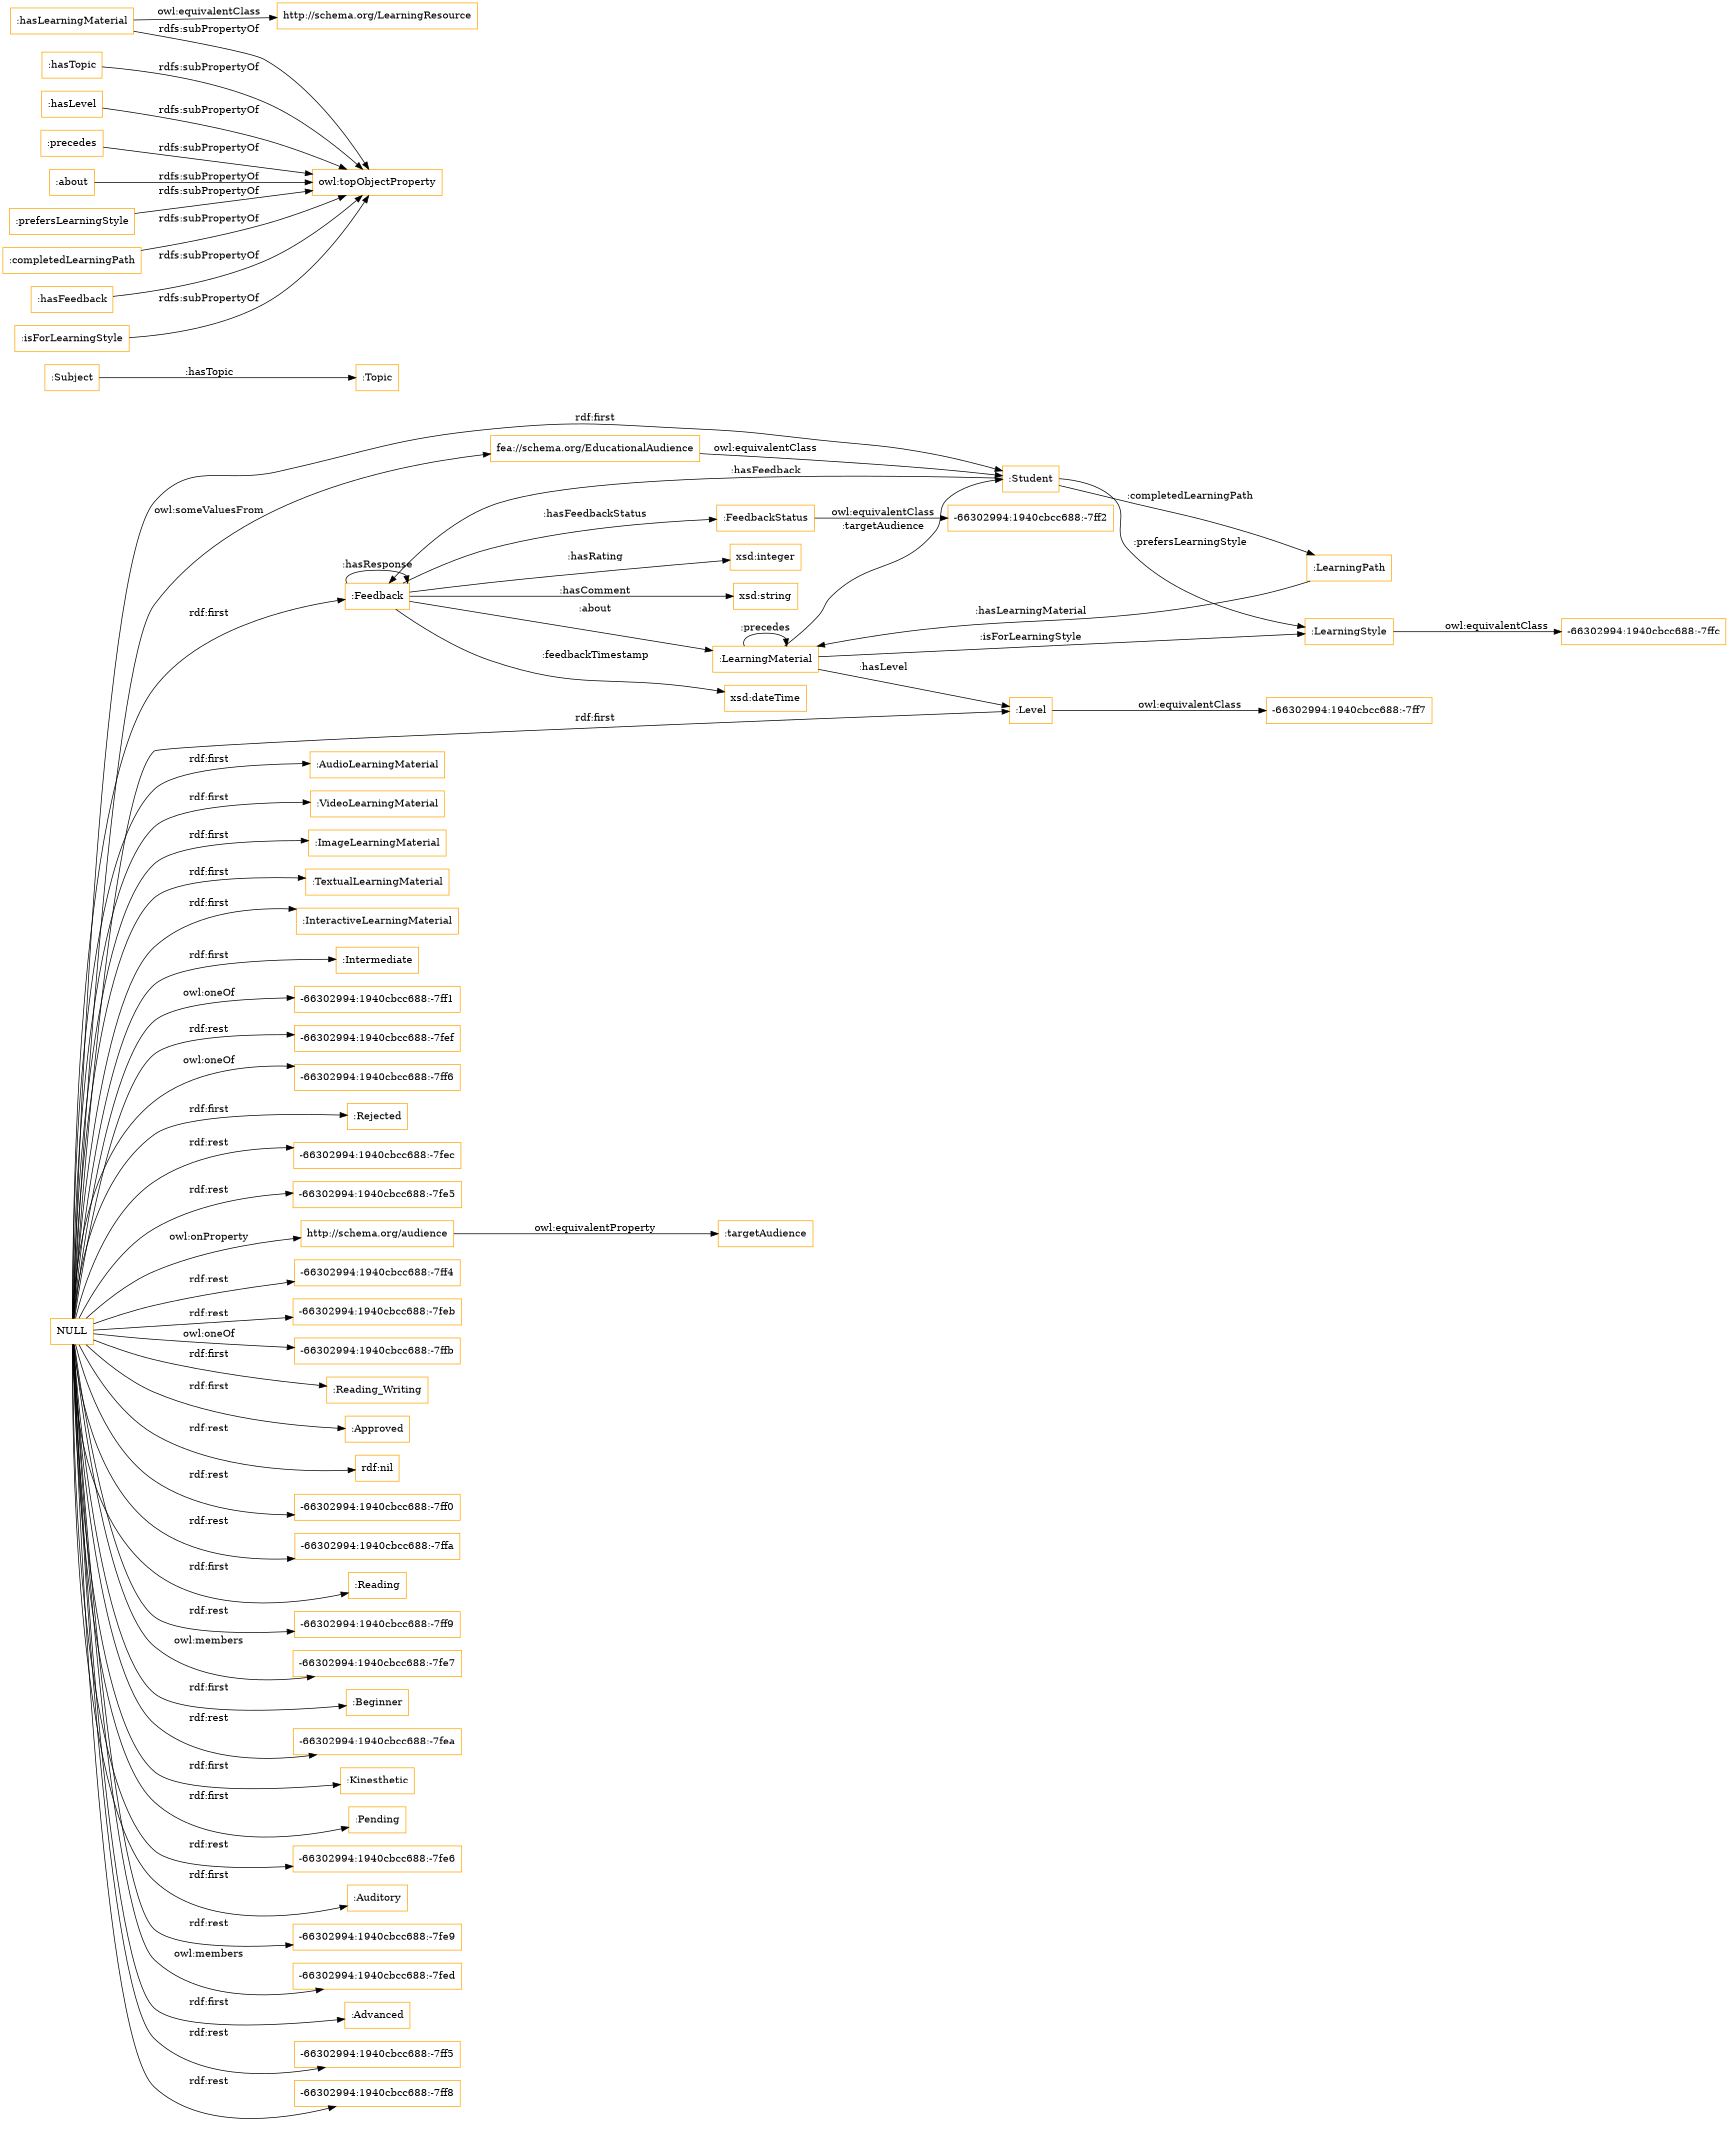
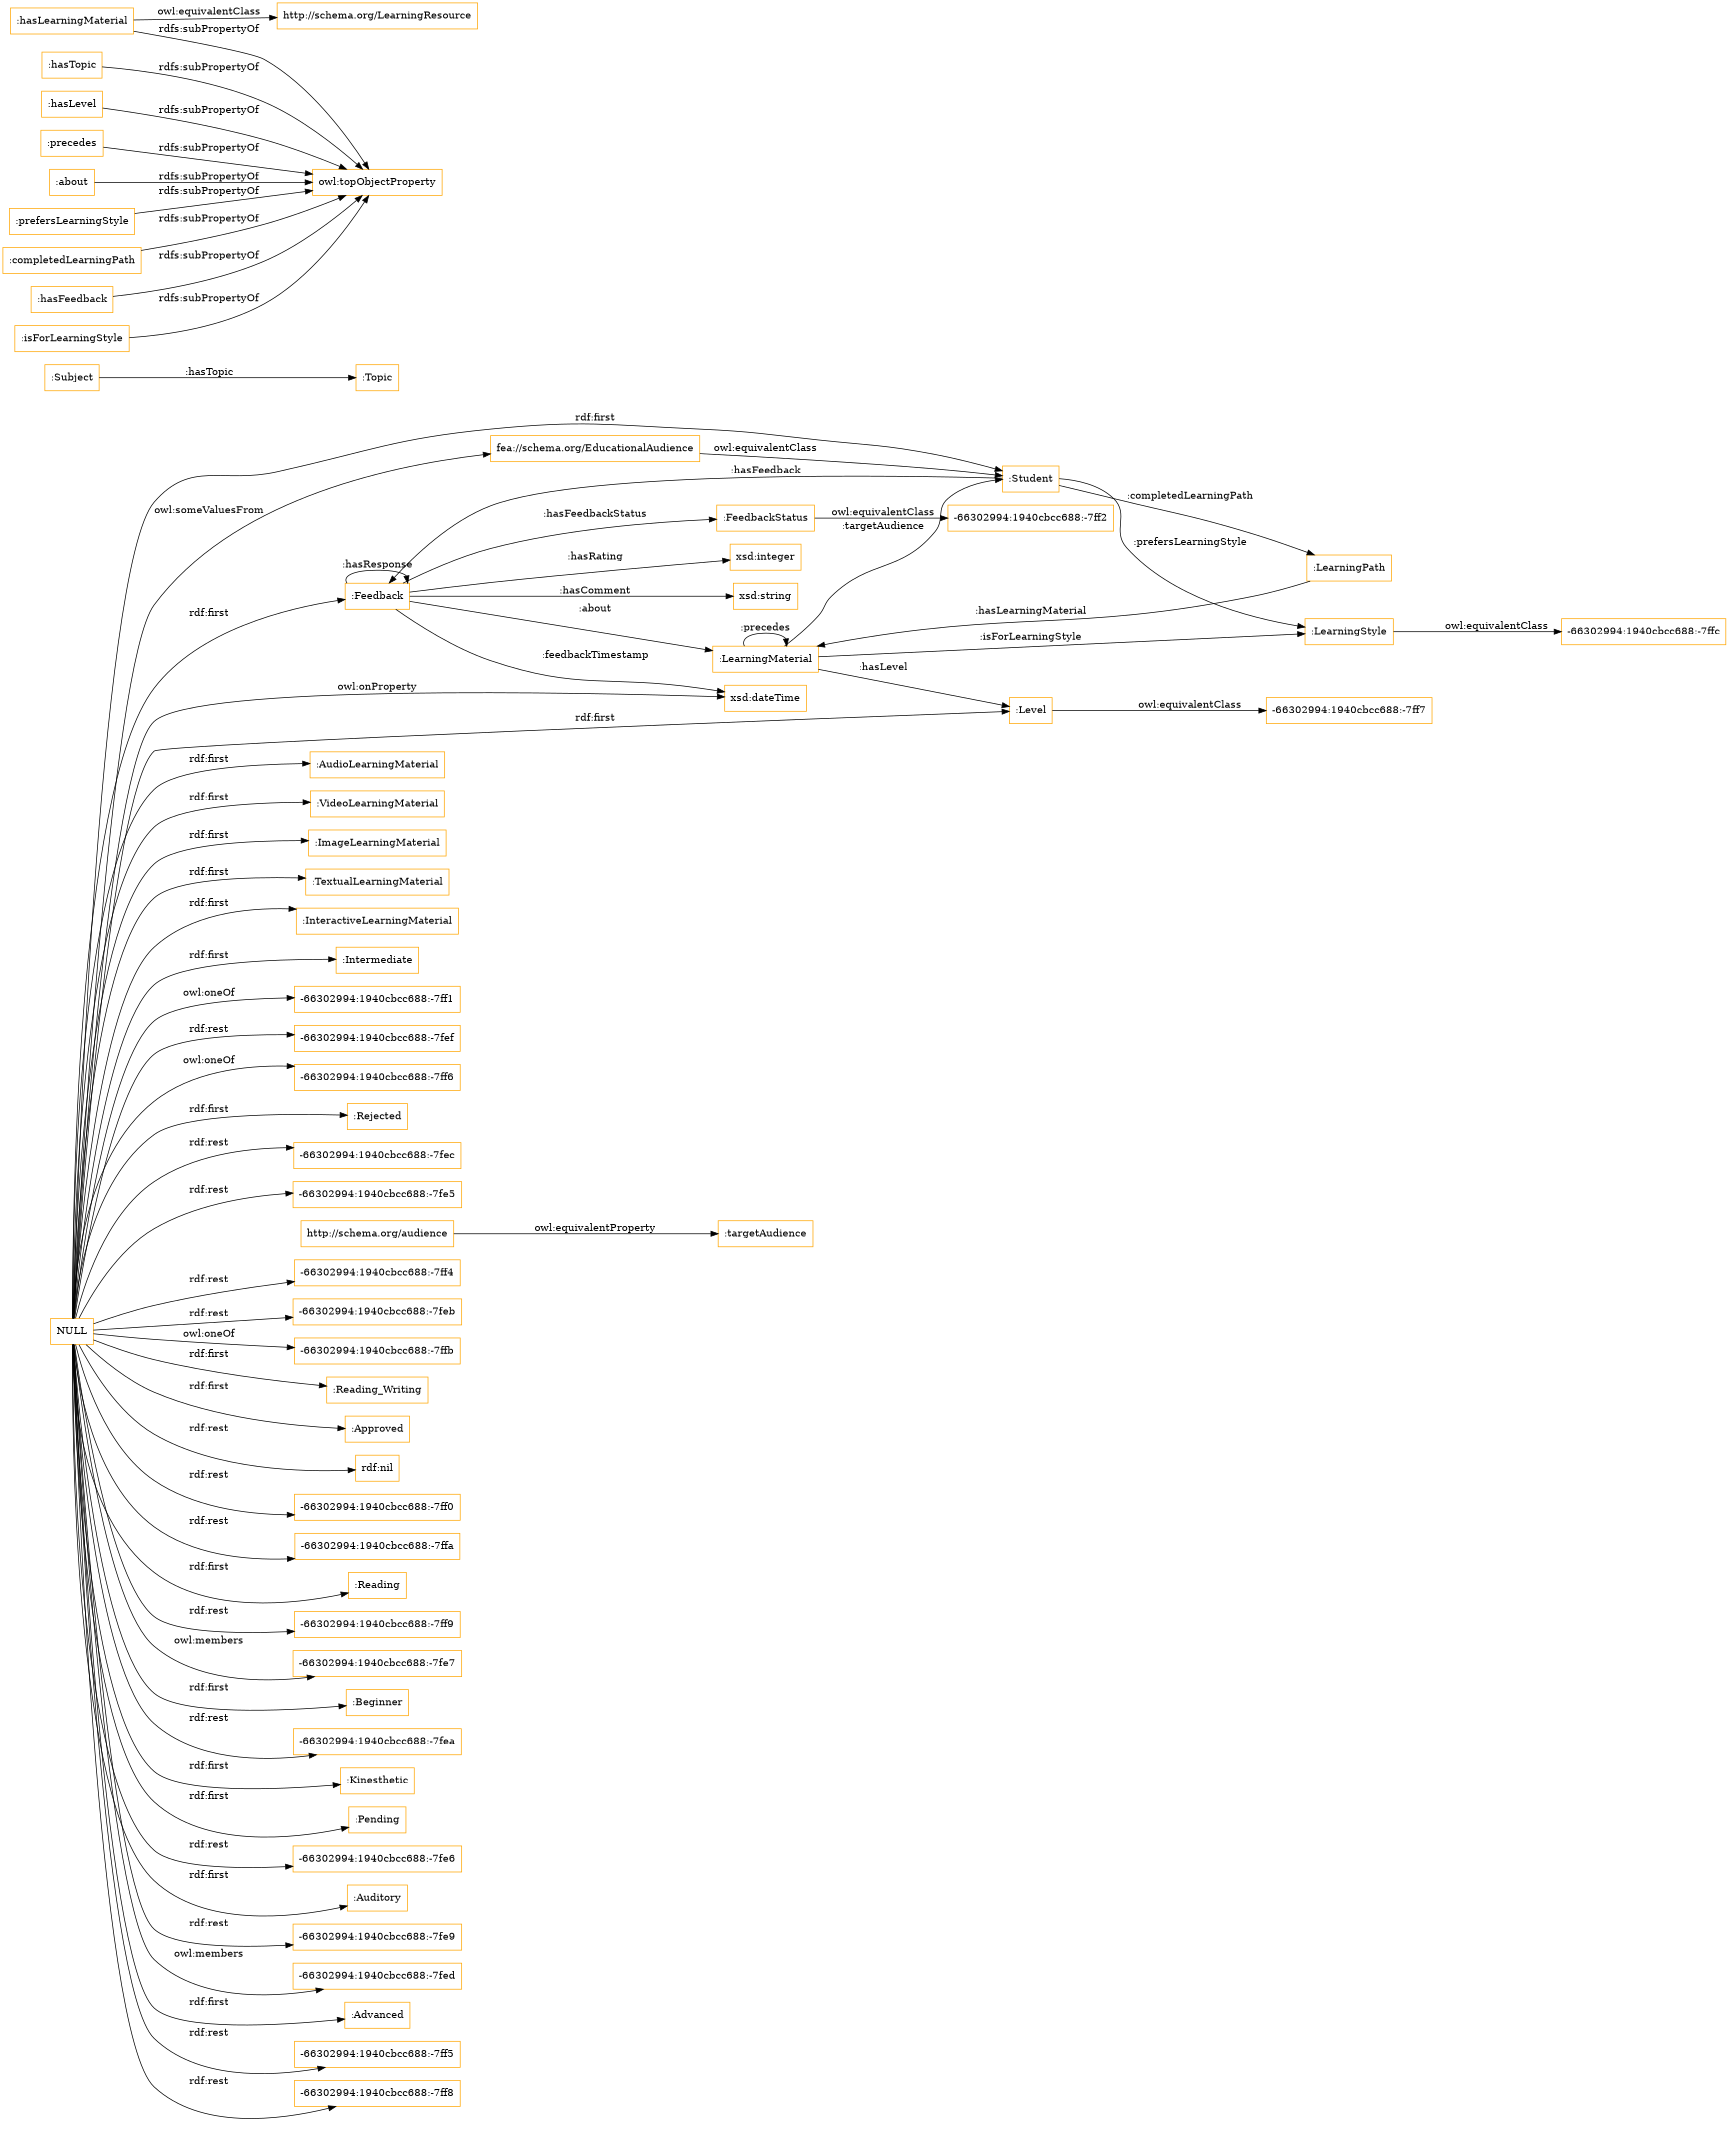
edge "NULL" -> "http://schema.org/audience": now "NULL" -> "xsd:dateTime"
